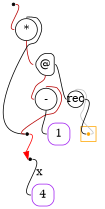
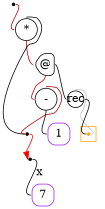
node "4": label "4" -> "7"
